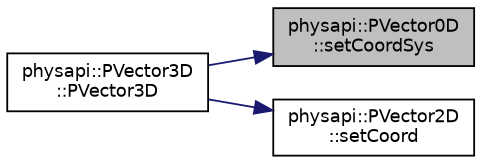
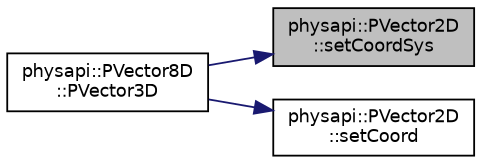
node "physapi::PVector0D ::setCoordSys": label "physapi::PVector0D ::setCoordSys" -> "physapi::PVector2D ::setCoordSys"
node "physapi::PVector3D ::PVector3D": label "physapi::PVector3D ::PVector3D" -> "physapi::PVector8D ::PVector3D"
